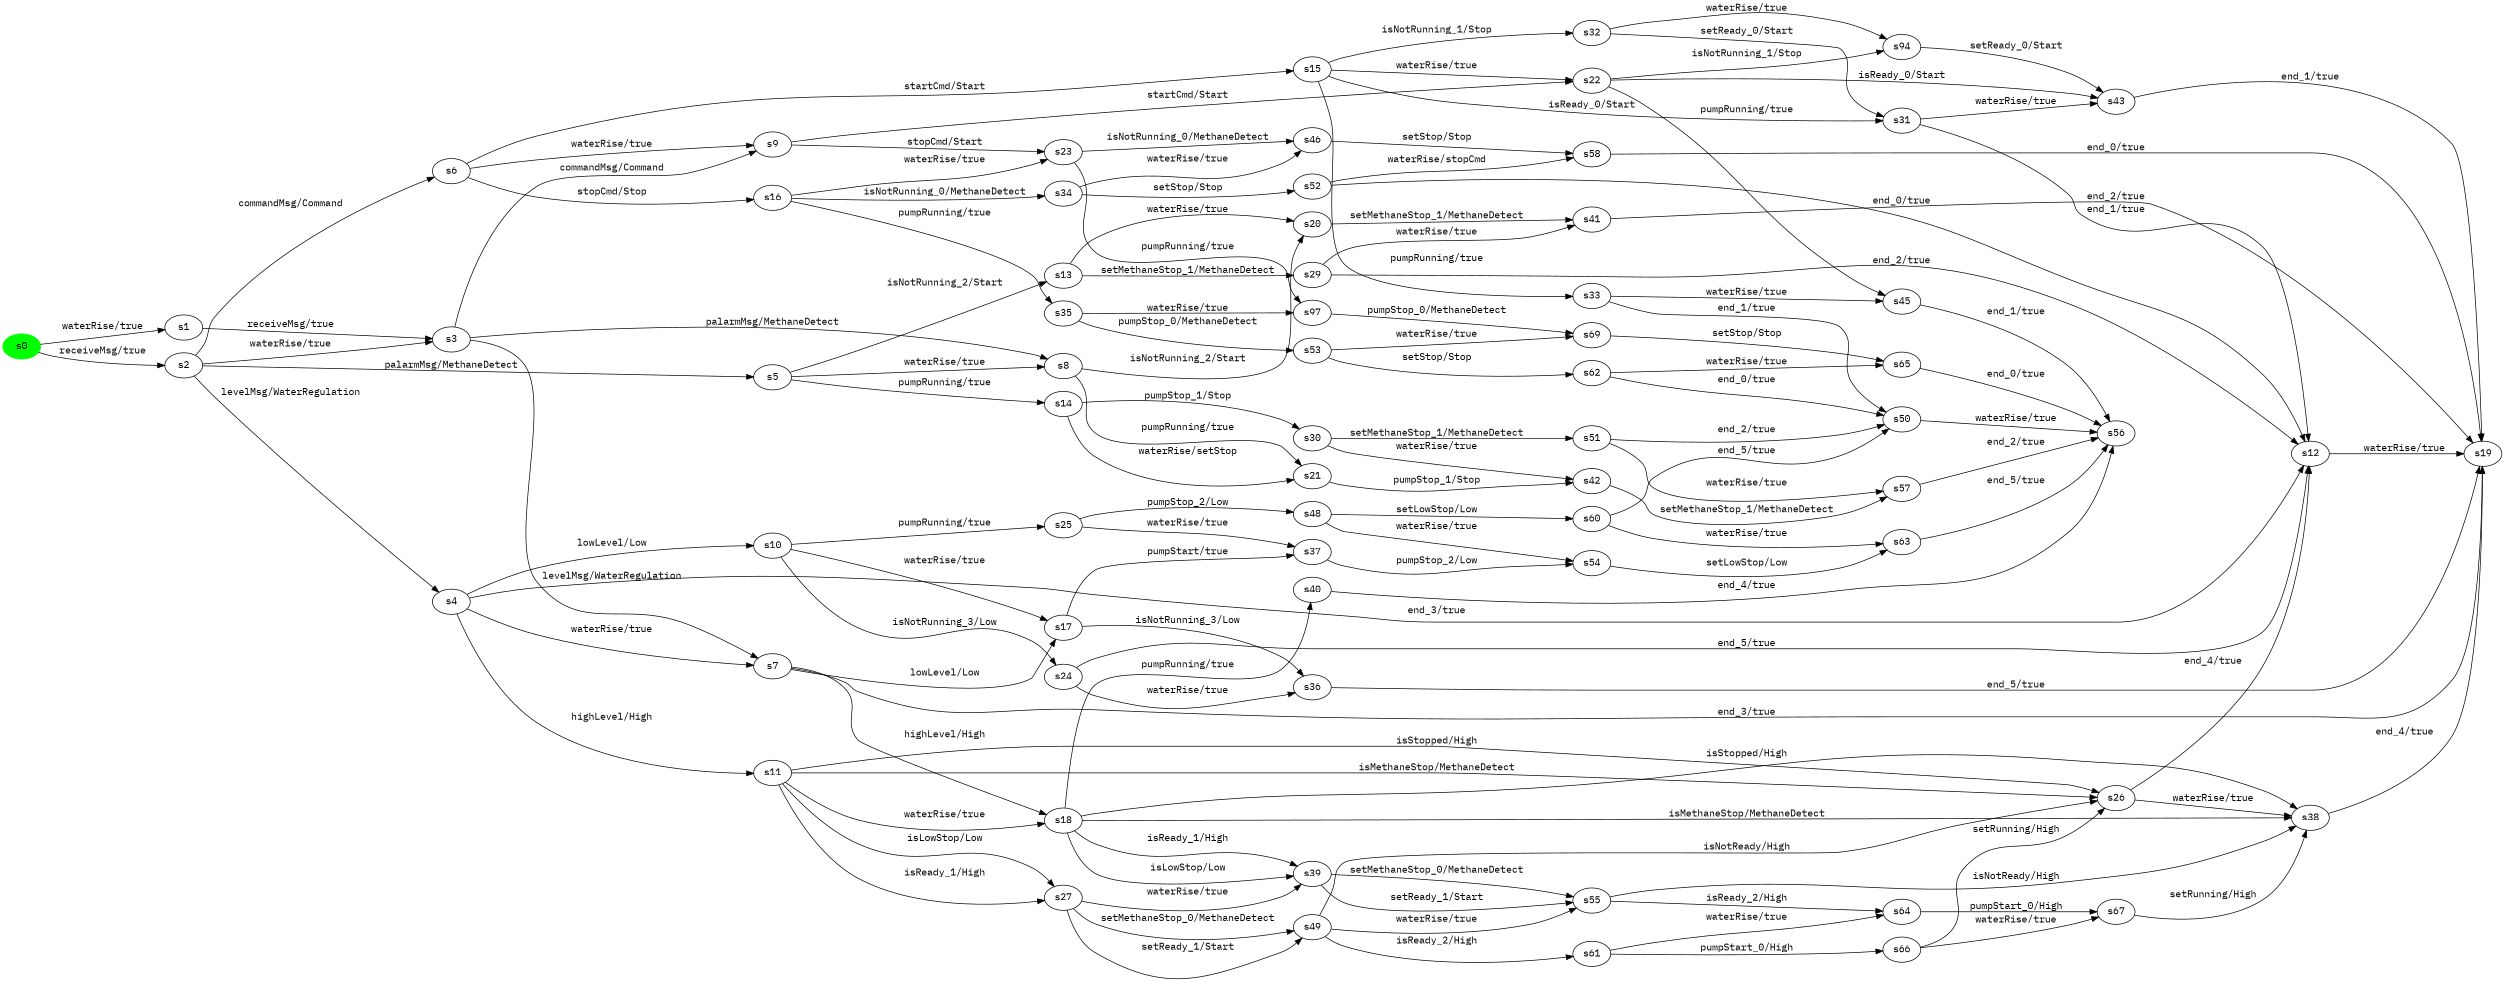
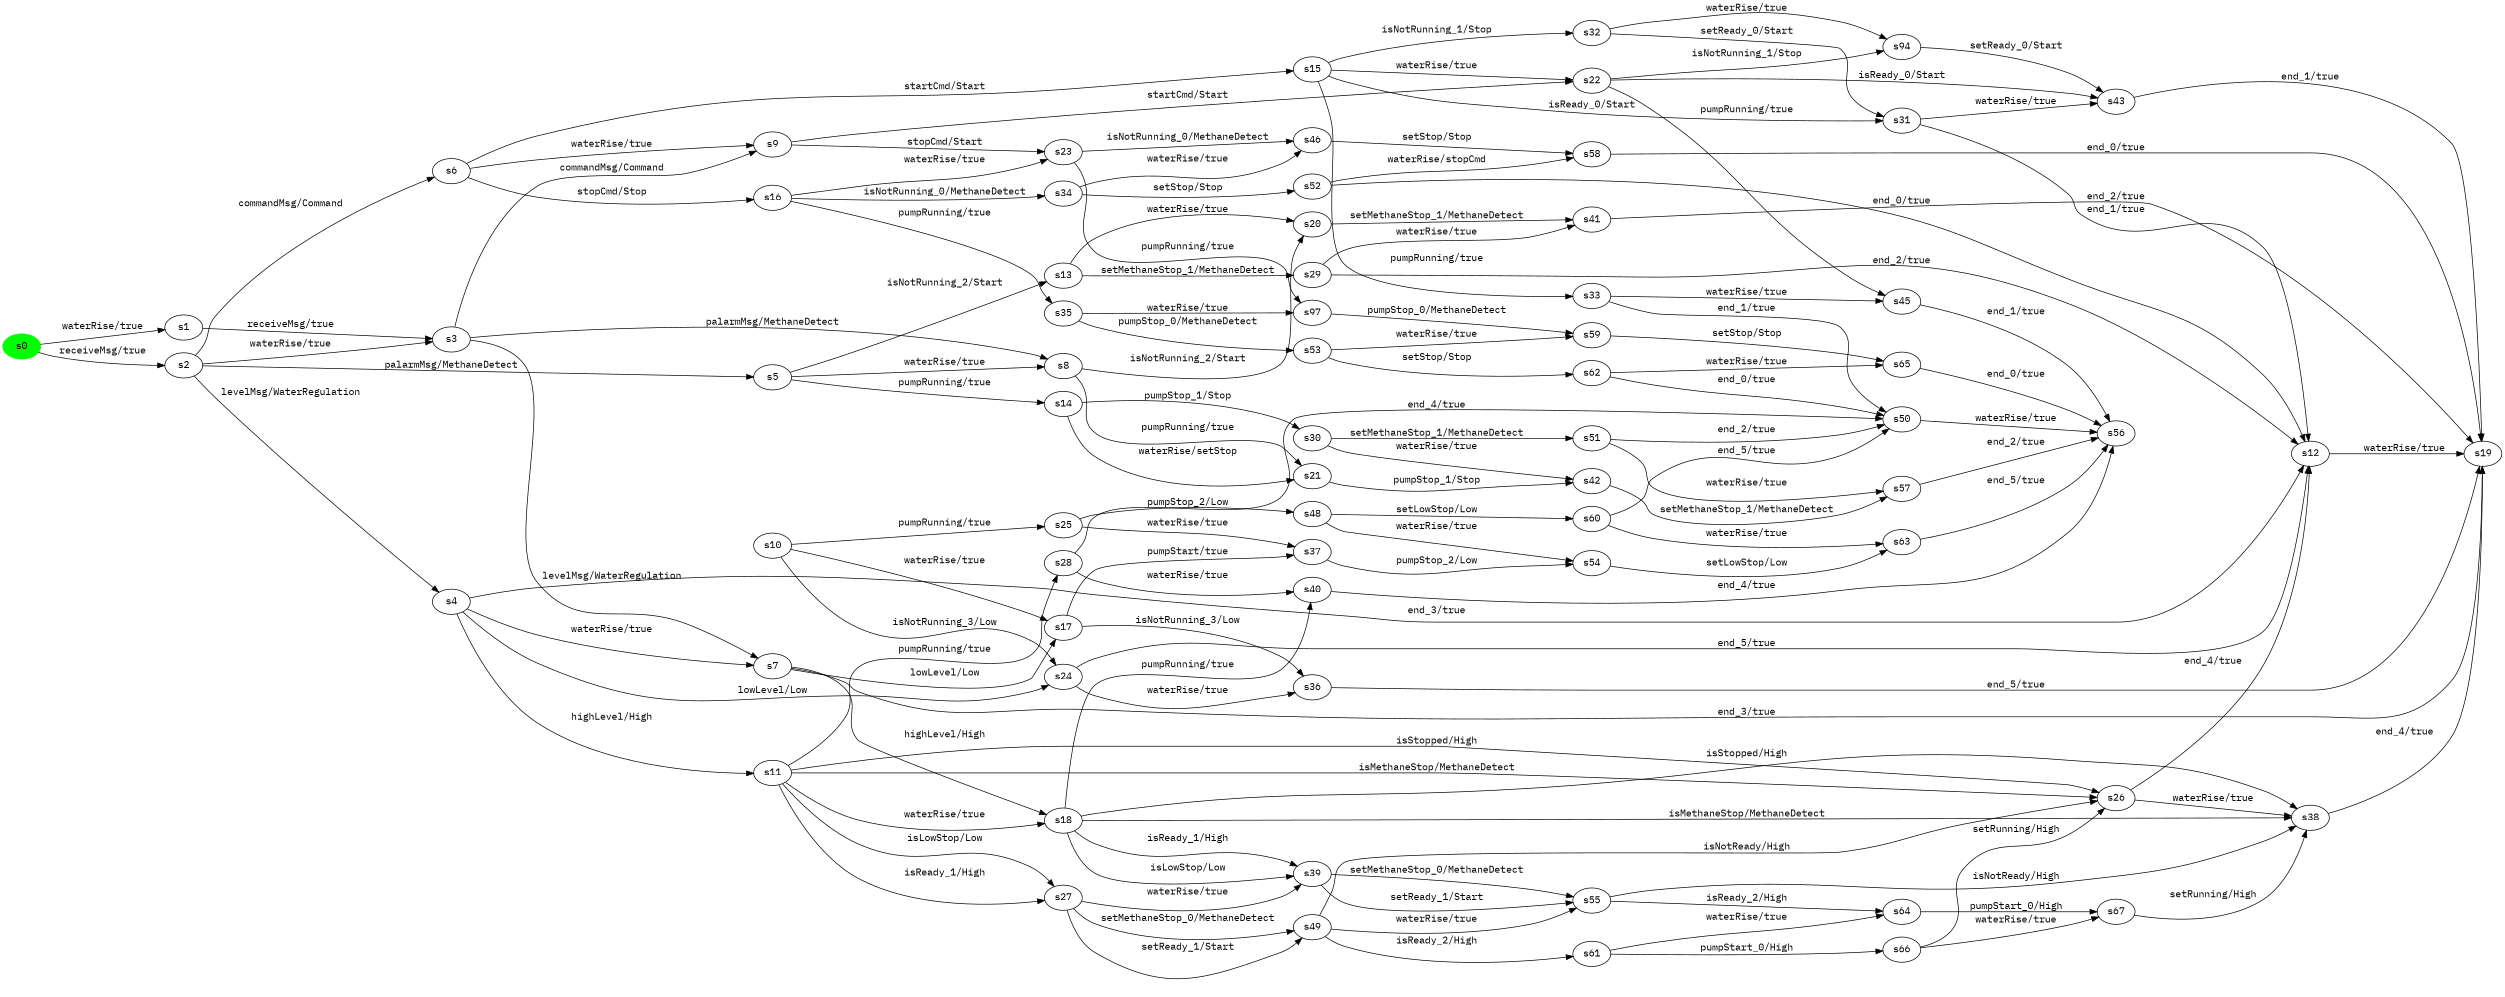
node "s69": label "s69" -> "s59"
edge "s4" -> "s10": now "s4" -> "s24"
node "s28": added
